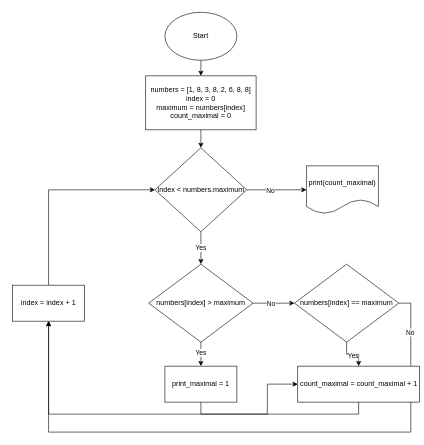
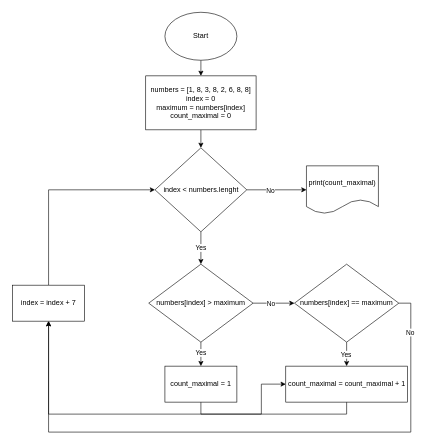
node "index < numbers.maximum": label "index < numbers.maximum" -> "index < numbers.lenght"
node "index = index + 1": label "index = index + 1" -> "index = index + 7"
node "print_maximal = 1": label "print_maximal = 1" -> "count_maximal = 1"
node "count_maximal = count_maximal + 1": moved (359, 384) -> (347, 384)
